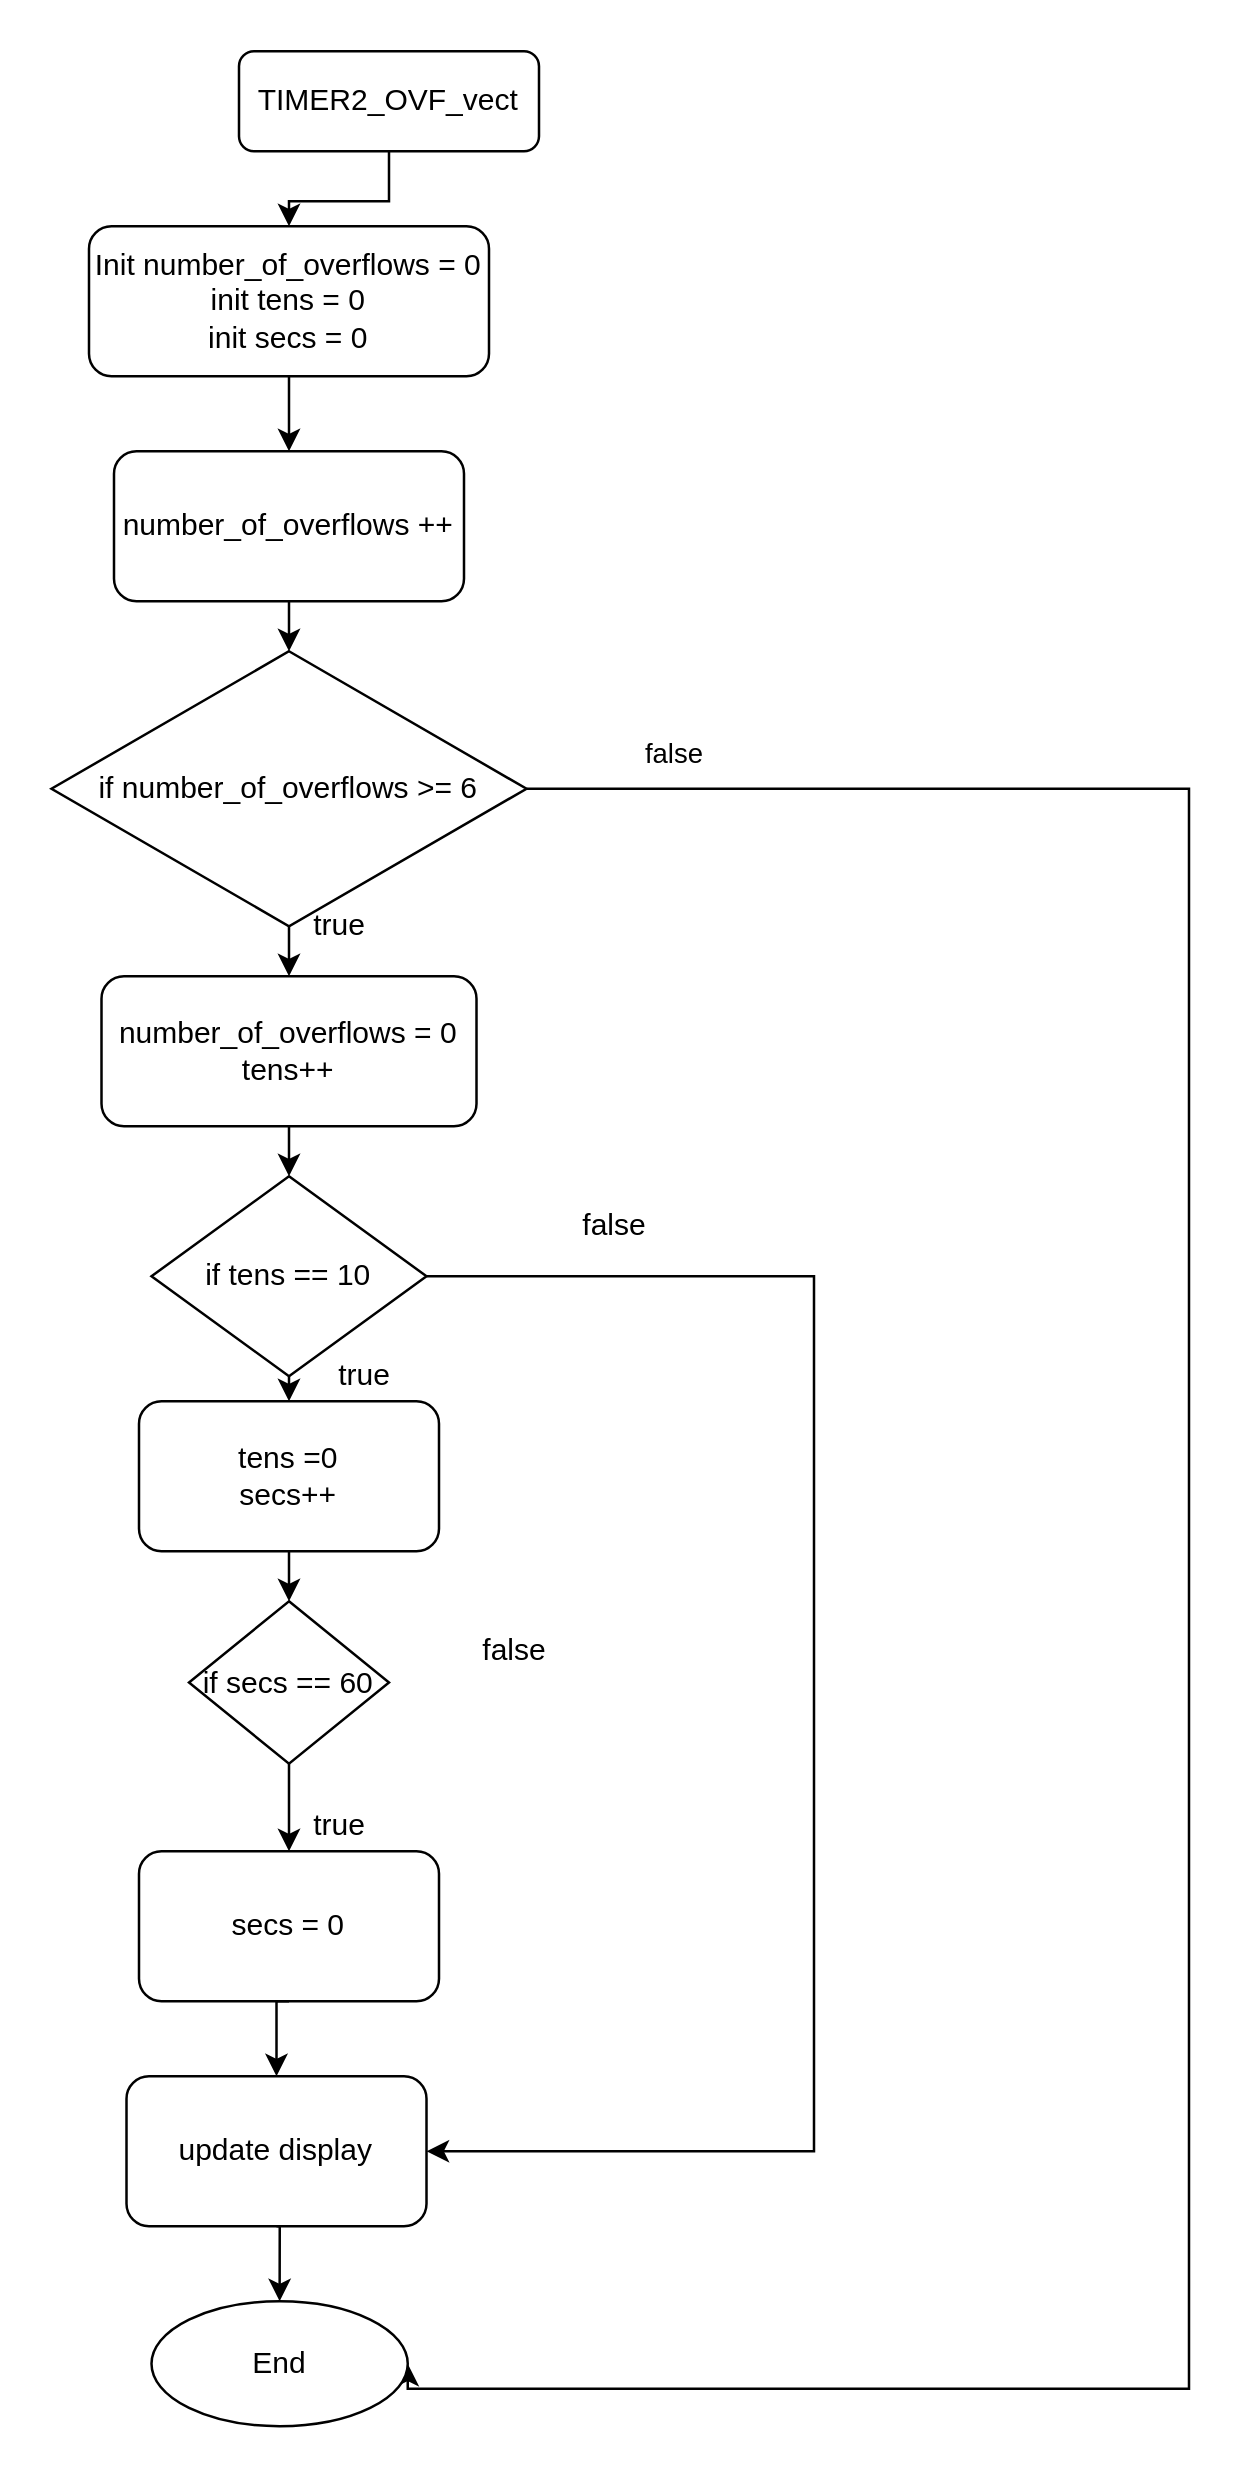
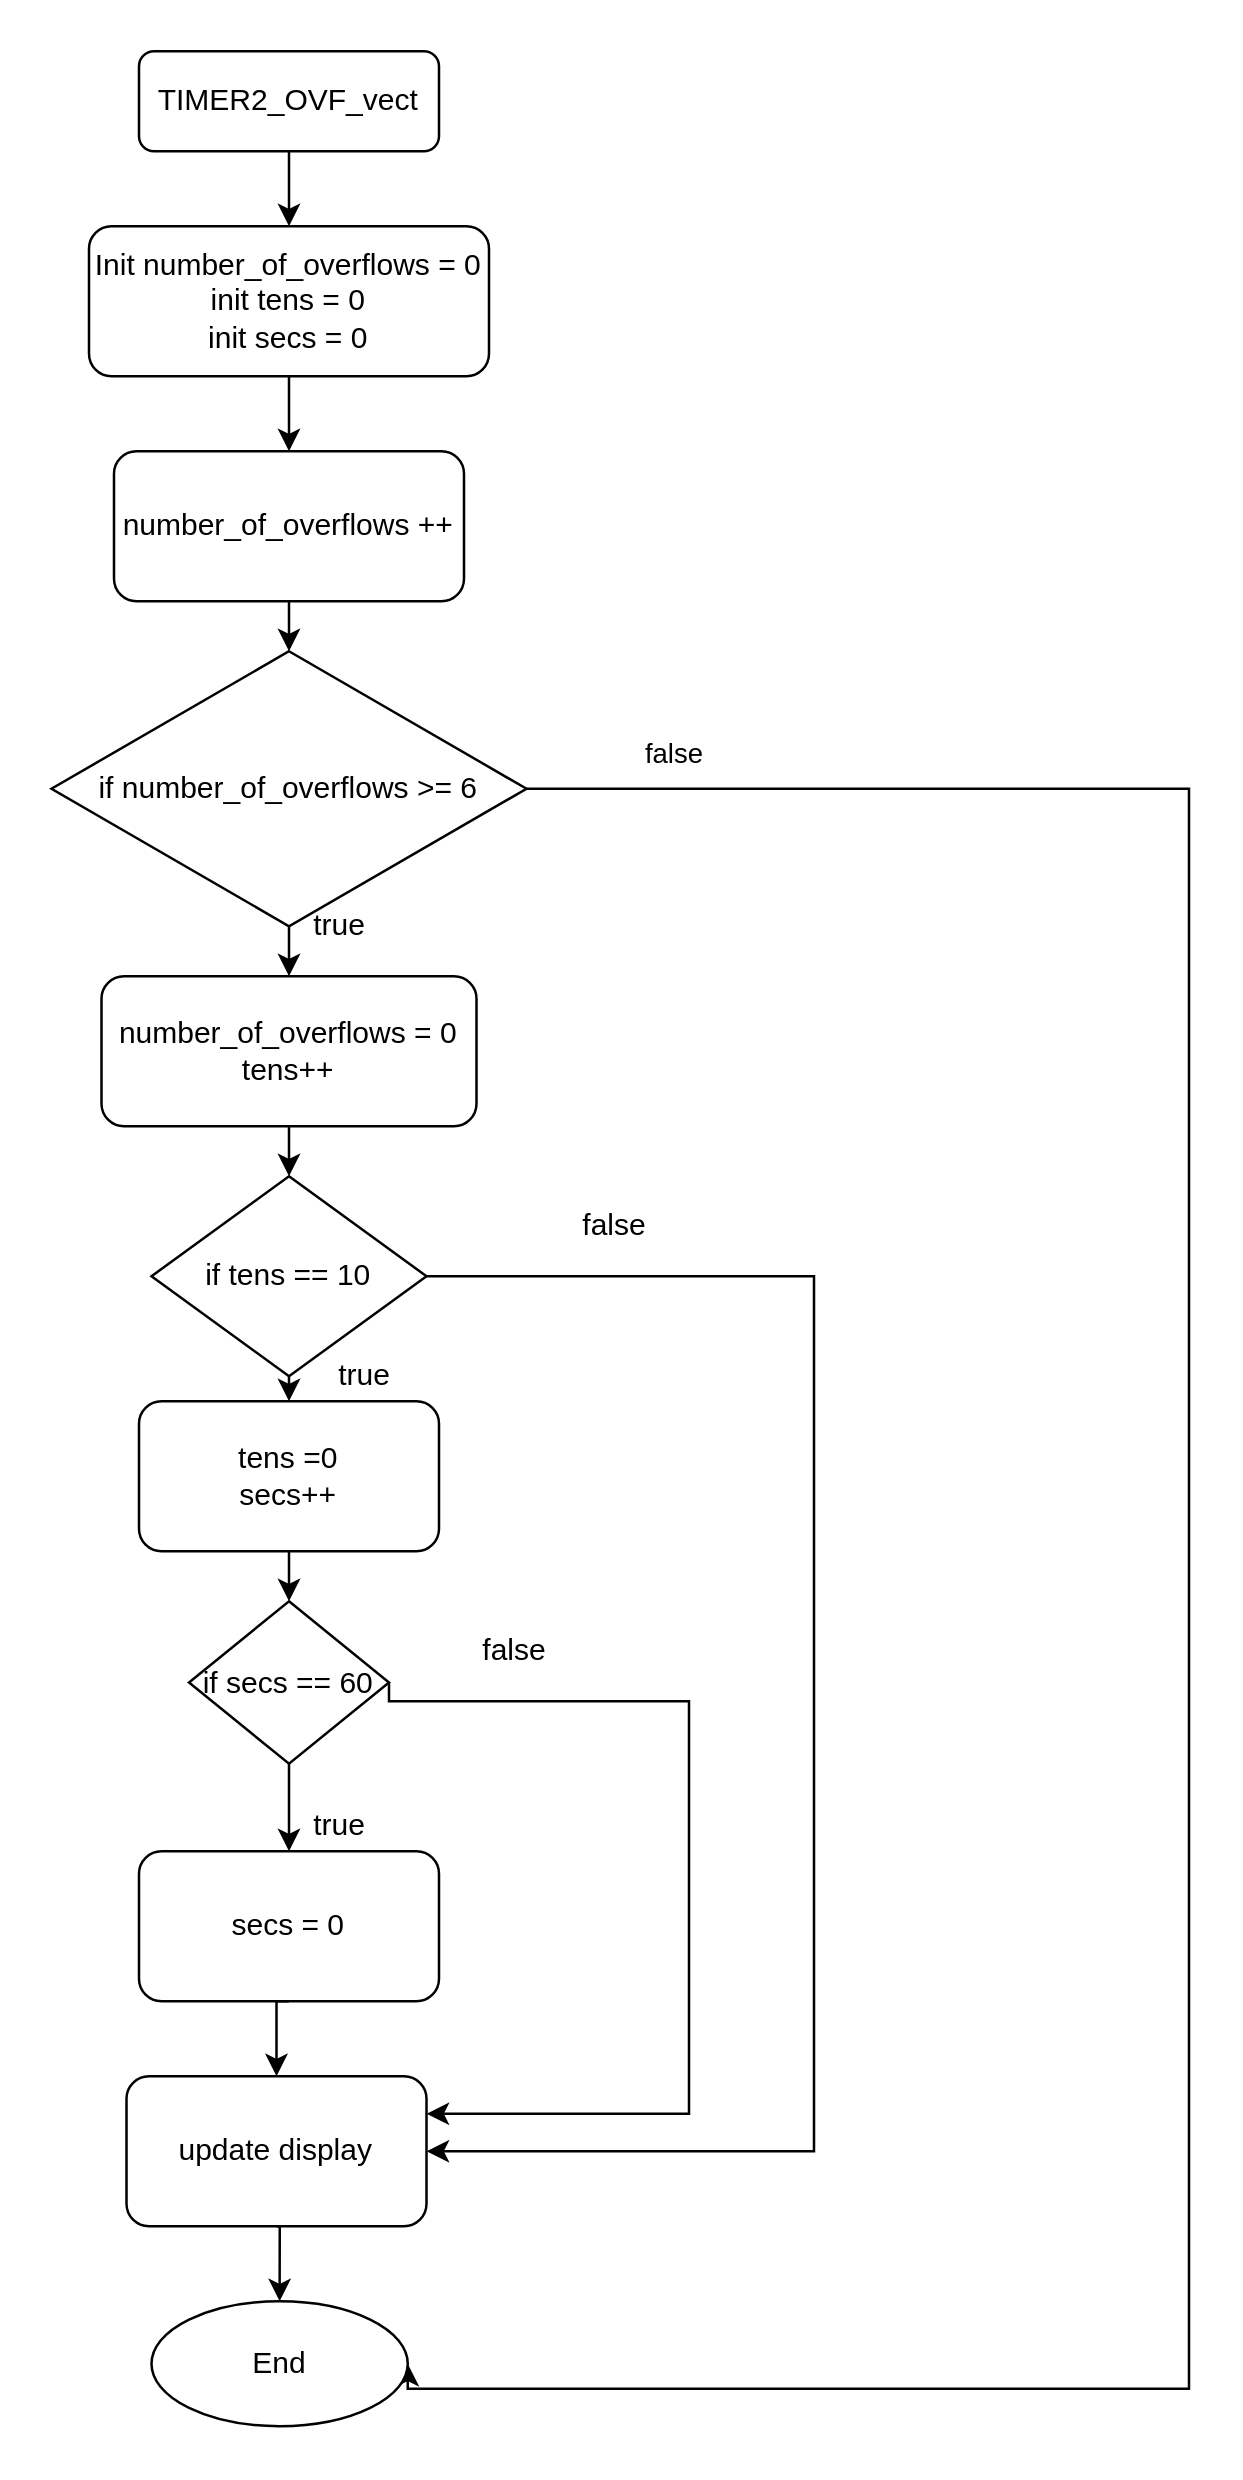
node "TIMER2_OVF_vect": moved (389, 101) -> (289, 101)
edge "if secs == 60" -> "update display": added
